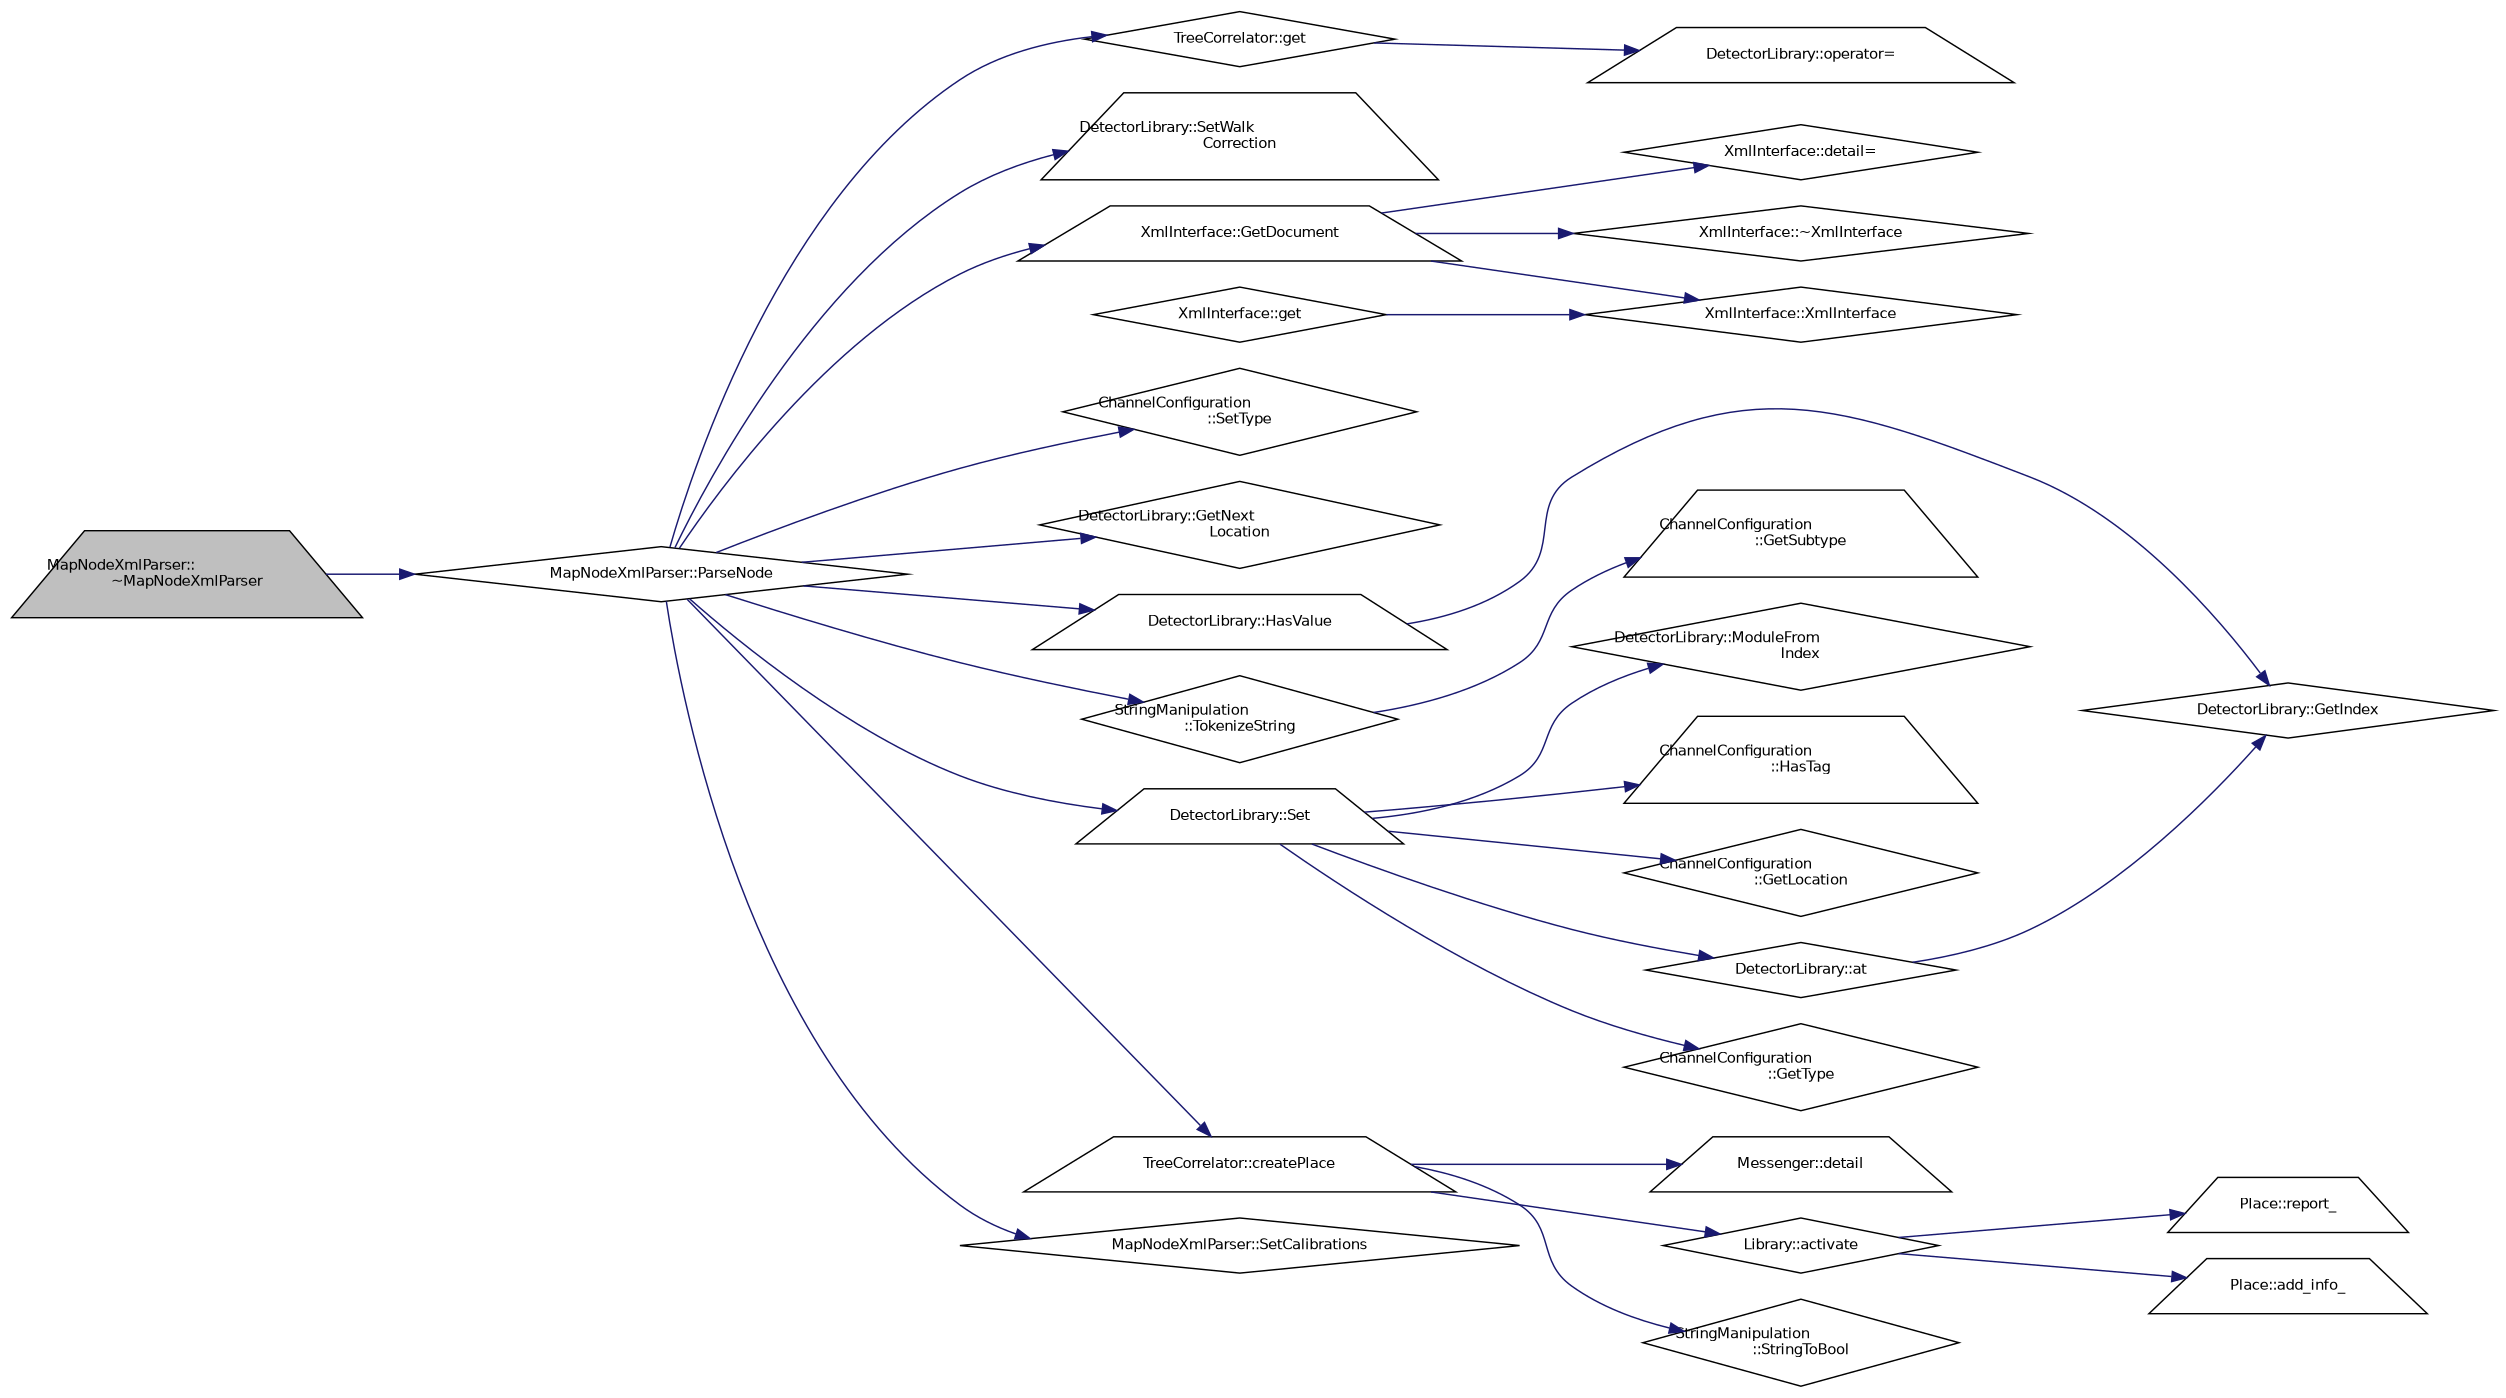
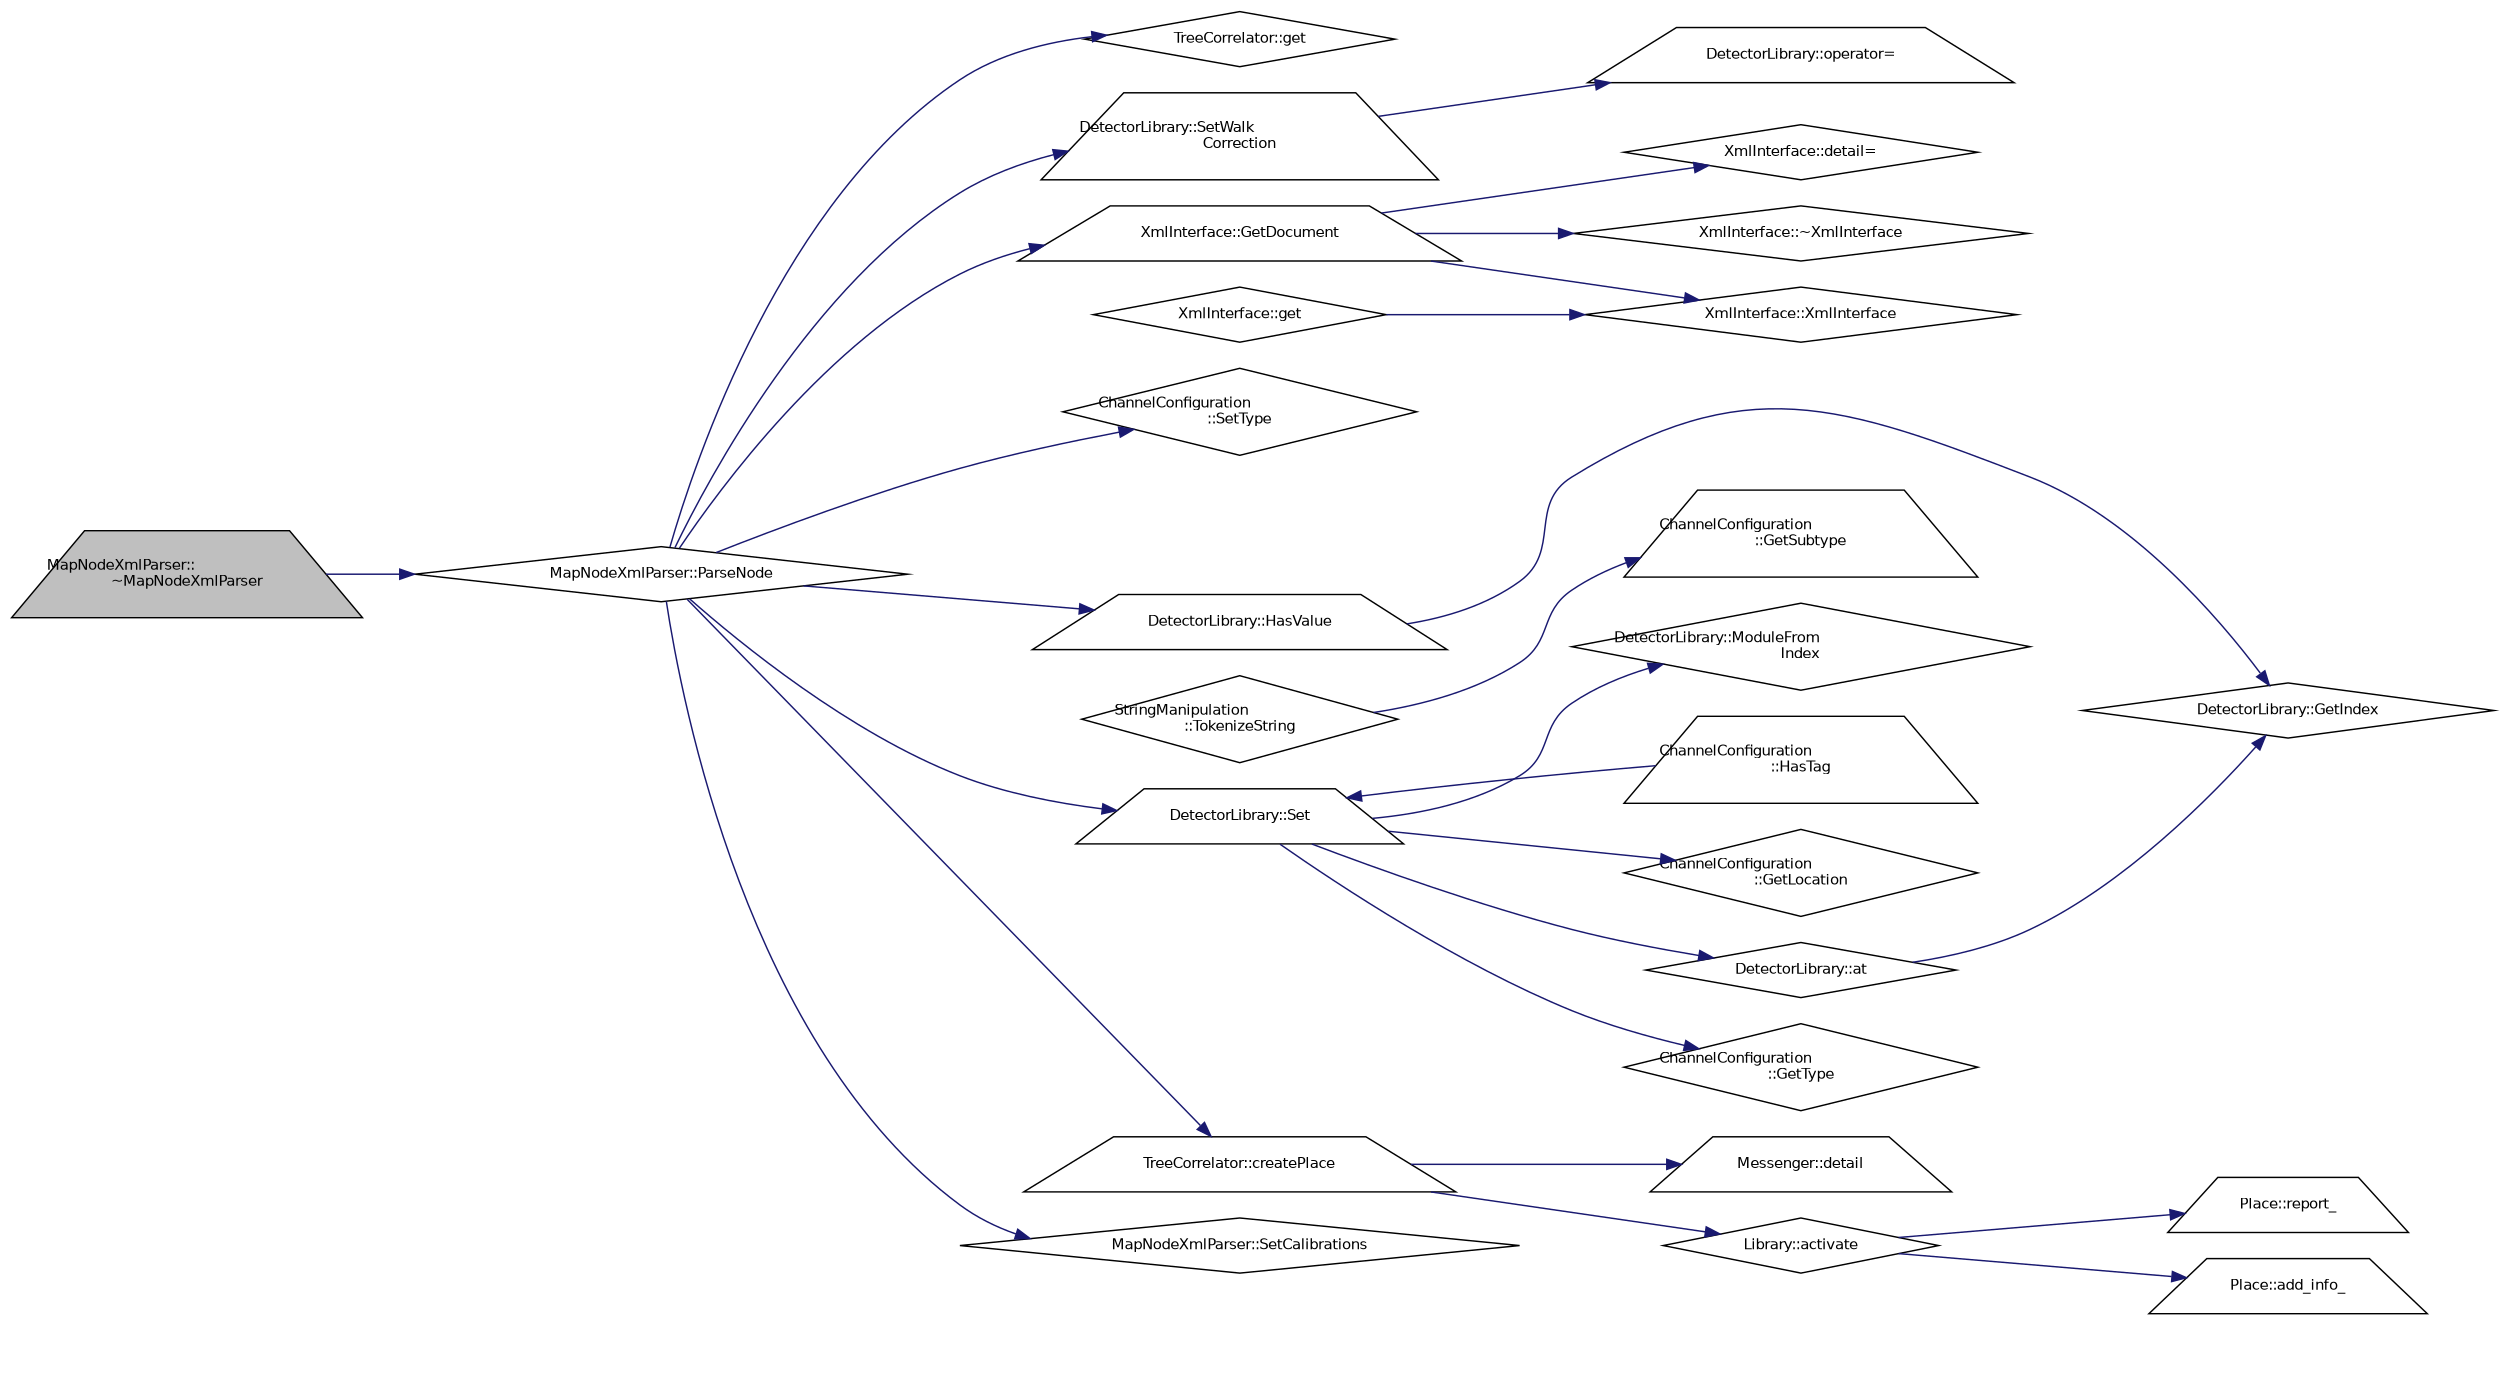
edge "TreeCorrelator::get" -> "DetectorLibrary::operator=": now "DetectorLibrary::SetWalk Correction" -> "DetectorLibrary::operator="
node "DetectorLibrary::GetNext Location": removed
edge "MapNodeXmlParser::ParseNode" -> "StringManipulation ::TokenizeString": removed
edge "DetectorLibrary::Set" -> "ChannelConfiguration ::HasTag": reversed
node "StringManipulation ::StringToBool": removed
